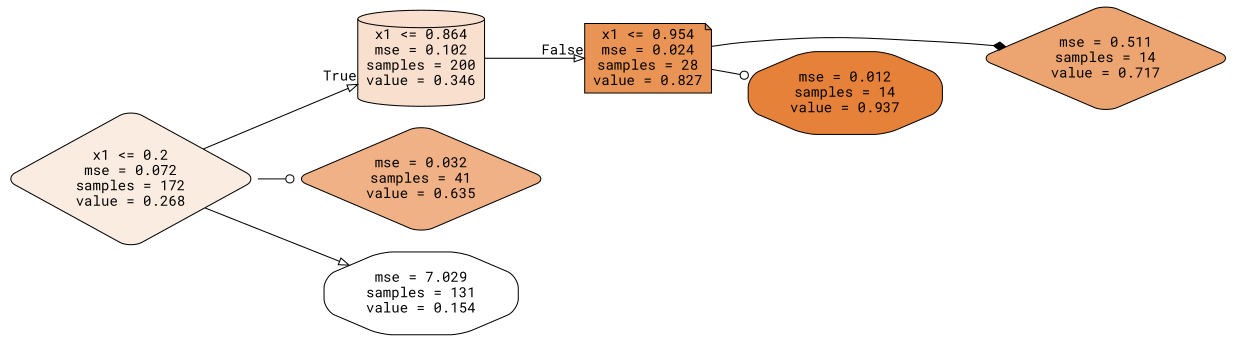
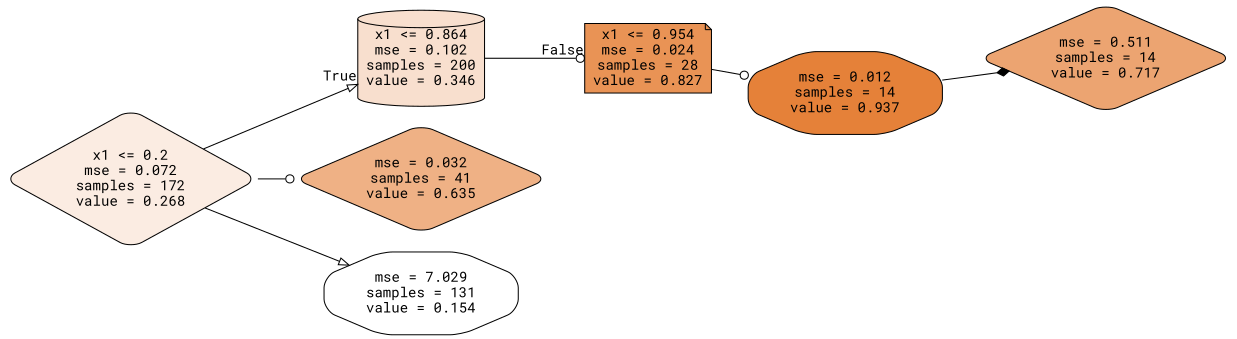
edge "x1 <= 0.954 mse = 0.024 samples = 28 value = 0.827" -> "mse = 0.511 samples = 14 value = 0.717": now "mse = 0.012 samples = 14 value = 0.937" -> "mse = 0.511 samples = 14 value = 0.717"
edge "x1 <= 0.864 mse = 0.102 samples = 200 value = 0.346" -> "x1 <= 0.954 mse = 0.024 samples = 28 value = 0.827": arrowhead onormal -> odot
